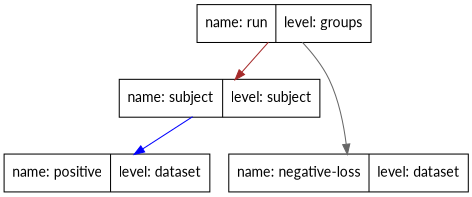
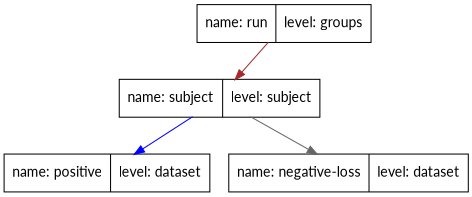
edge "name: run" -> "name: negative-loss": now "name: subject" -> "name: negative-loss"
